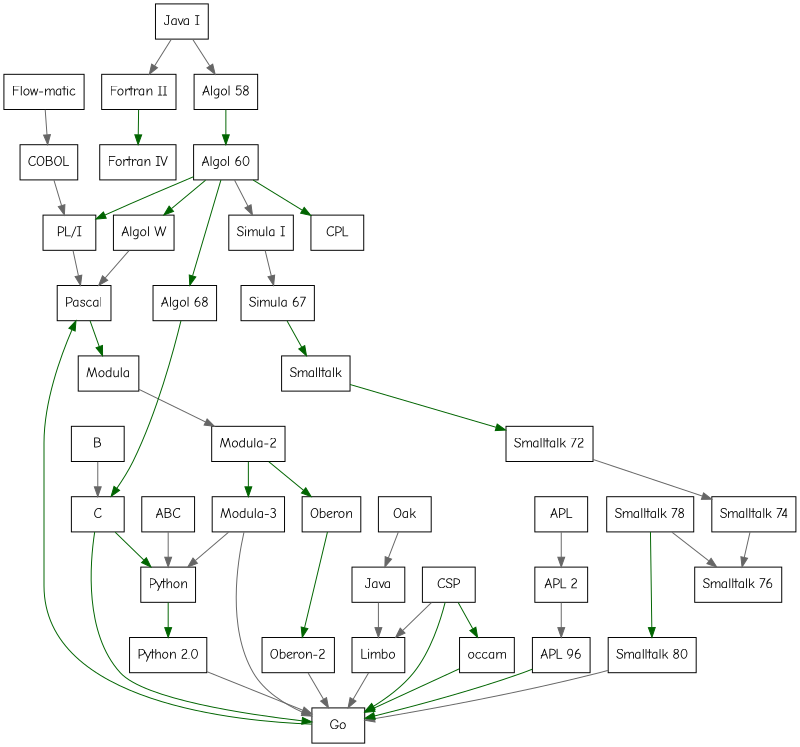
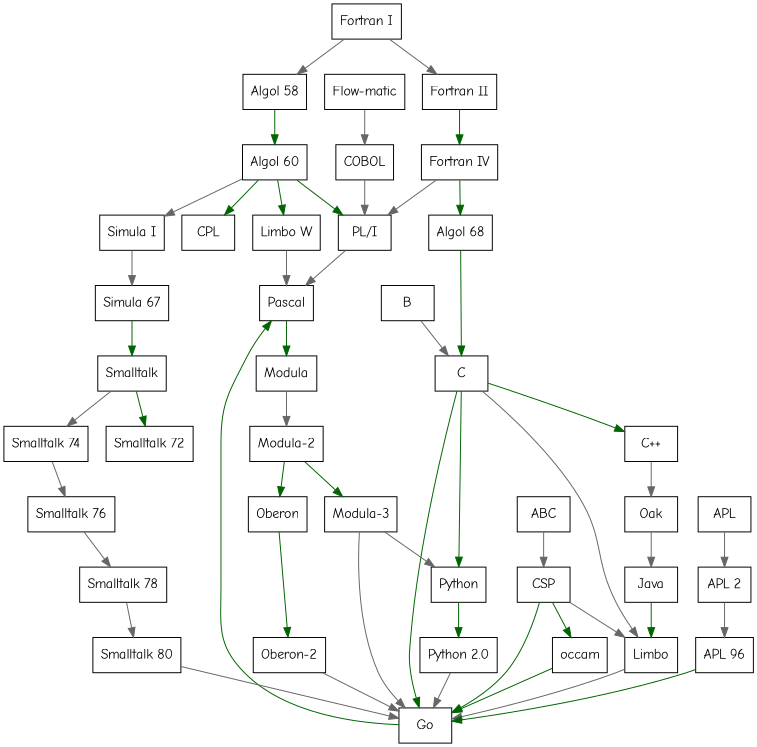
node "Java I": label "Java I" -> "Fortran I"
edge "Fortran IV" -> "PL/I": added
edge "Algol 60" -> "Algol 68": now "Fortran IV" -> "Algol 68"
node "Algol W": label "Algol W" -> "Limbo W"
node "C++": added
edge "Smalltalk 72" -> "Smalltalk 74": now "Smalltalk" -> "Smalltalk 74"
edge "C" -> "Limbo": added
edge "ABC" -> "Python": now "ABC" -> "CSP"
edge "Smalltalk 78" -> "Smalltalk 76": reversed
edge "Smalltalk 78" -> "Smalltalk 80": color darkgreen -> gray40
edge "Java" -> "Limbo": color gray40 -> darkgreen
